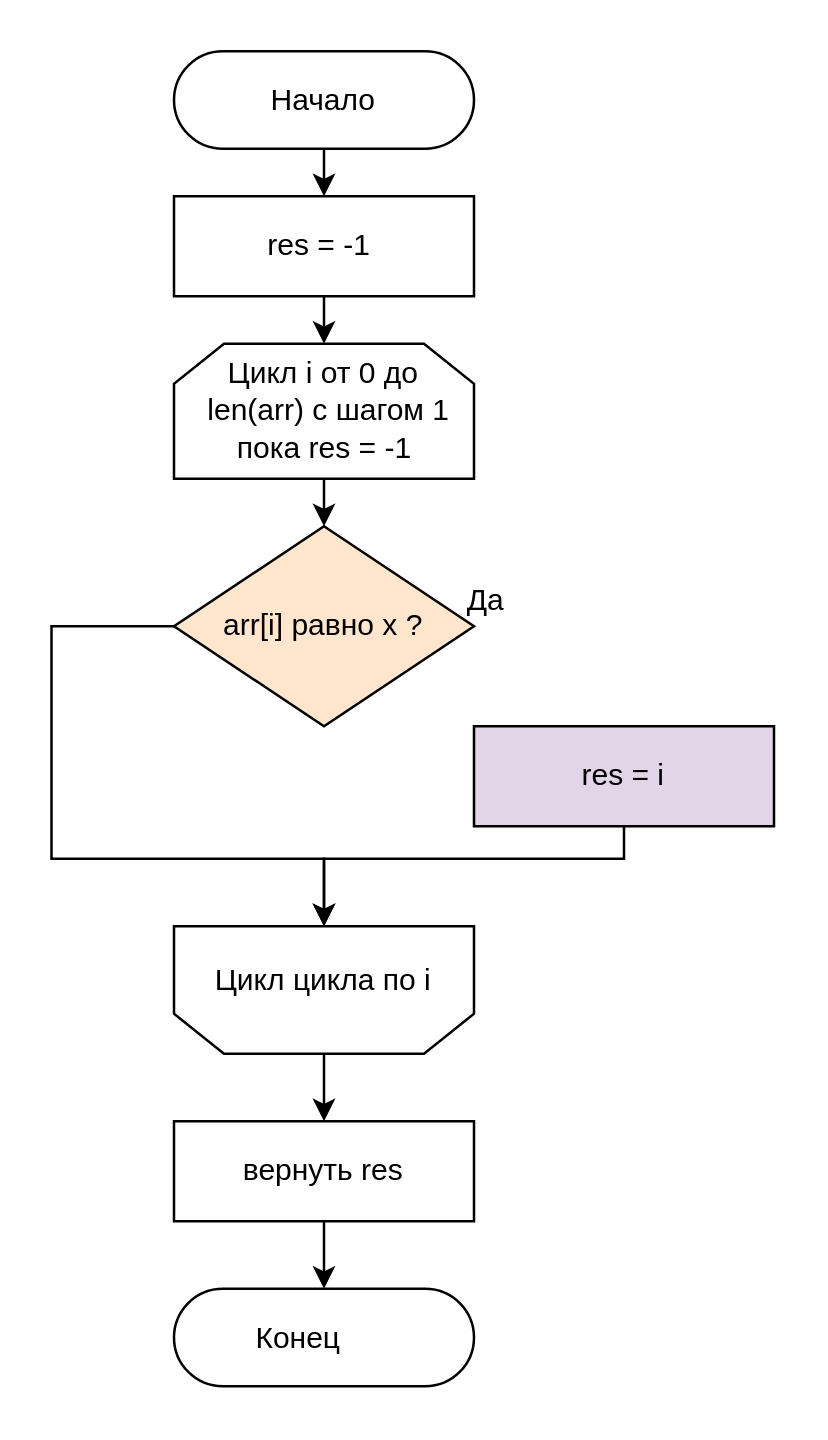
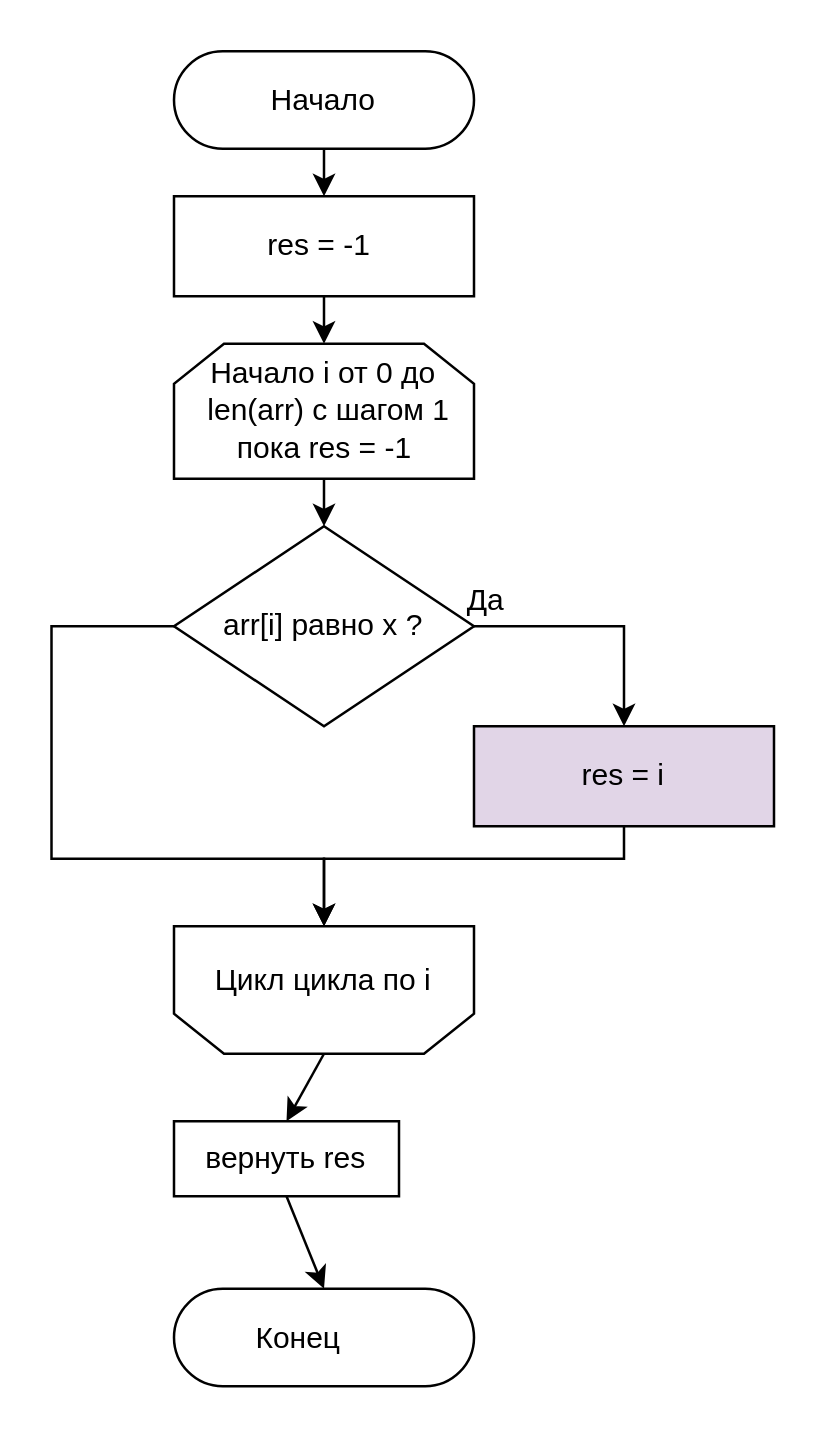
node "Цикл i от 0 до": label "Цикл i от 0 до" -> "Начало i от 0 до"
node "arr[i] равно x ?": fillcolor #ffe6cc -> #ffffff
edge "arr[i] равно x ?" -> "res = i": added
node "вернуть res": size 300x100 -> 225x75
